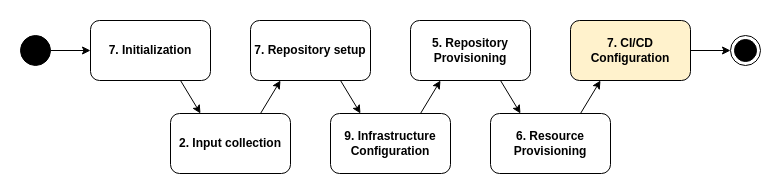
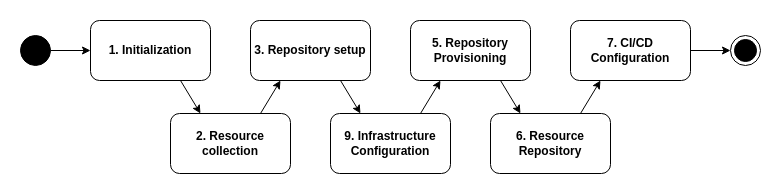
node "7. Initialization": label "7. Initialization" -> "1. Initialization"
node "7. Repository setup": label "7. Repository setup" -> "3. Repository setup"
node "7. CI/CD Configuration": fillcolor #fff2cc -> #ffffff
node "2. Input collection": label "2. Input collection" -> "2. Resource collection"
node "6. Resource Provisioning": label "6. Resource Provisioning" -> "6. Resource Repository"
